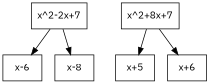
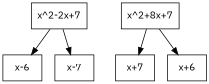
node "x-8": label "x-8" -> "x-7"
node "x+5": label "x+5" -> "x+7"
